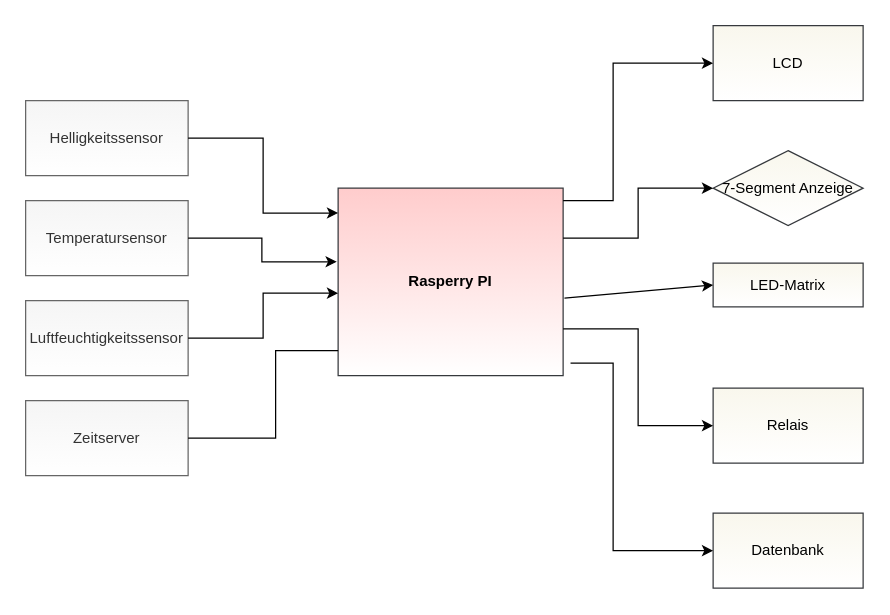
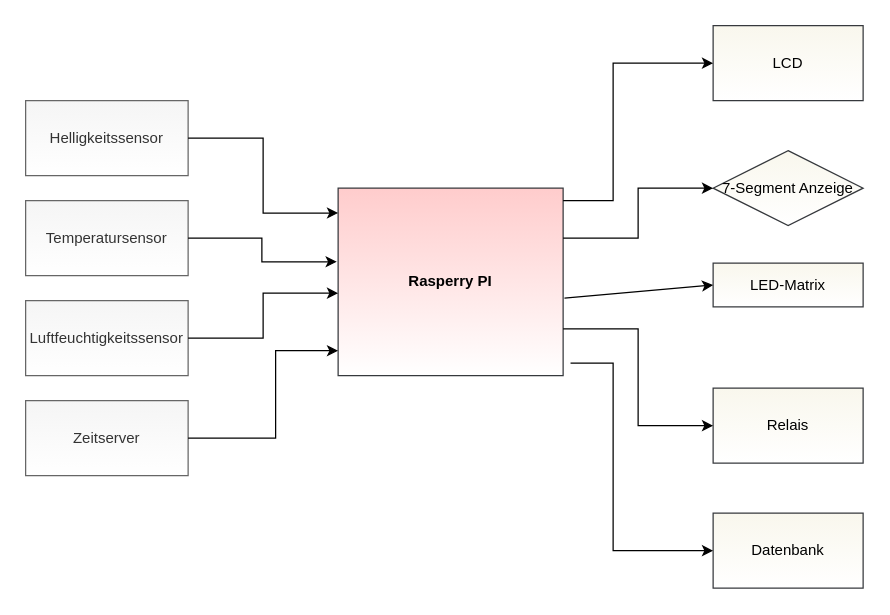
edge "Rasperry PI" -- "Zeitserver": arrowhead none -> classic
